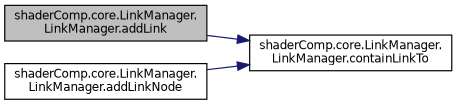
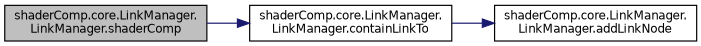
node "shaderComp.core.LinkManager. LinkManager.addLink": label "shaderComp.core.LinkManager. LinkManager.addLink" -> "shaderComp.core.LinkManager. LinkManager.shaderComp"
edge "shaderComp.core.LinkManager. LinkManager.addLinkNode" -> "shaderComp.core.LinkManager. LinkManager.containLinkTo": reversed
